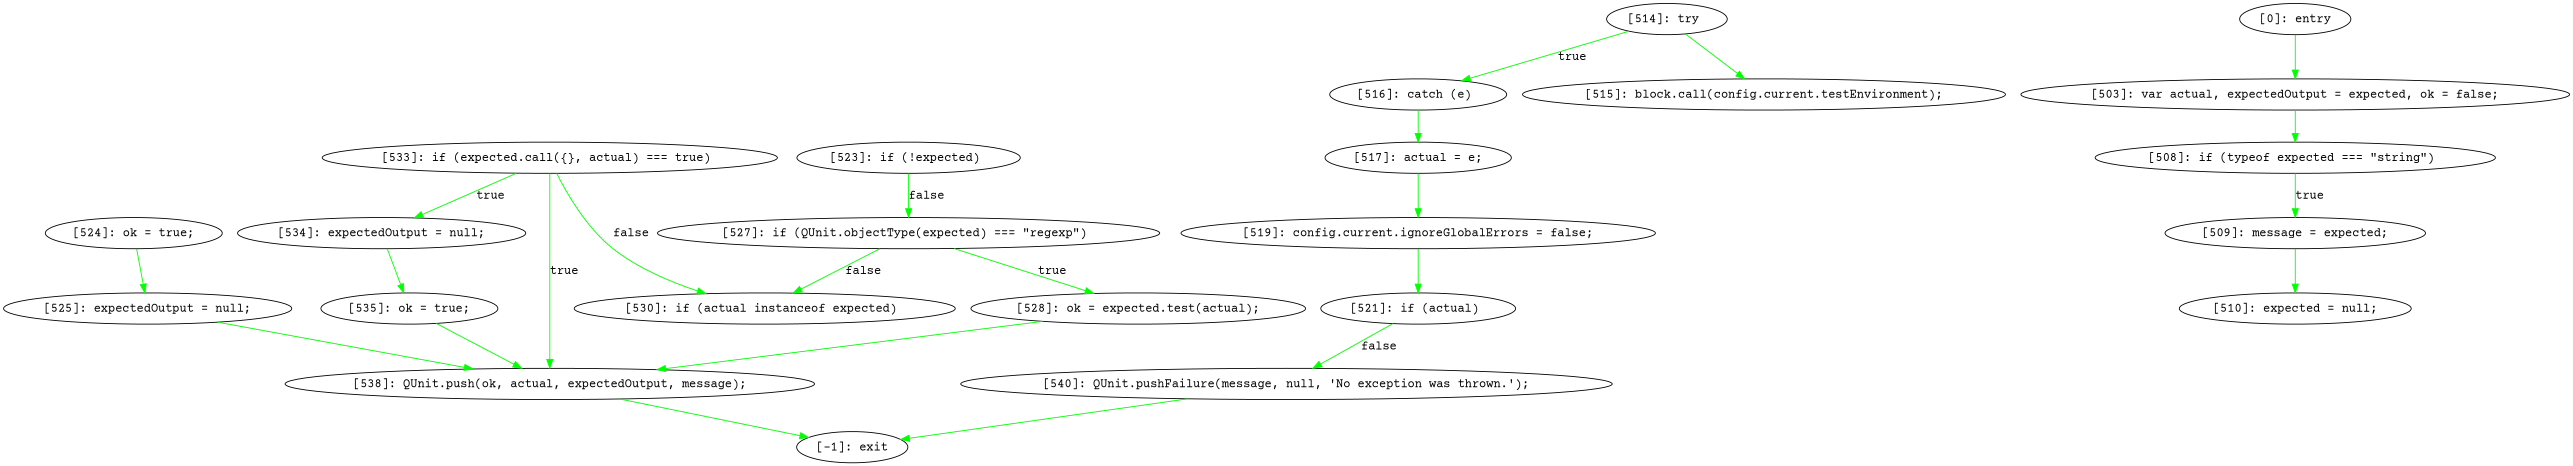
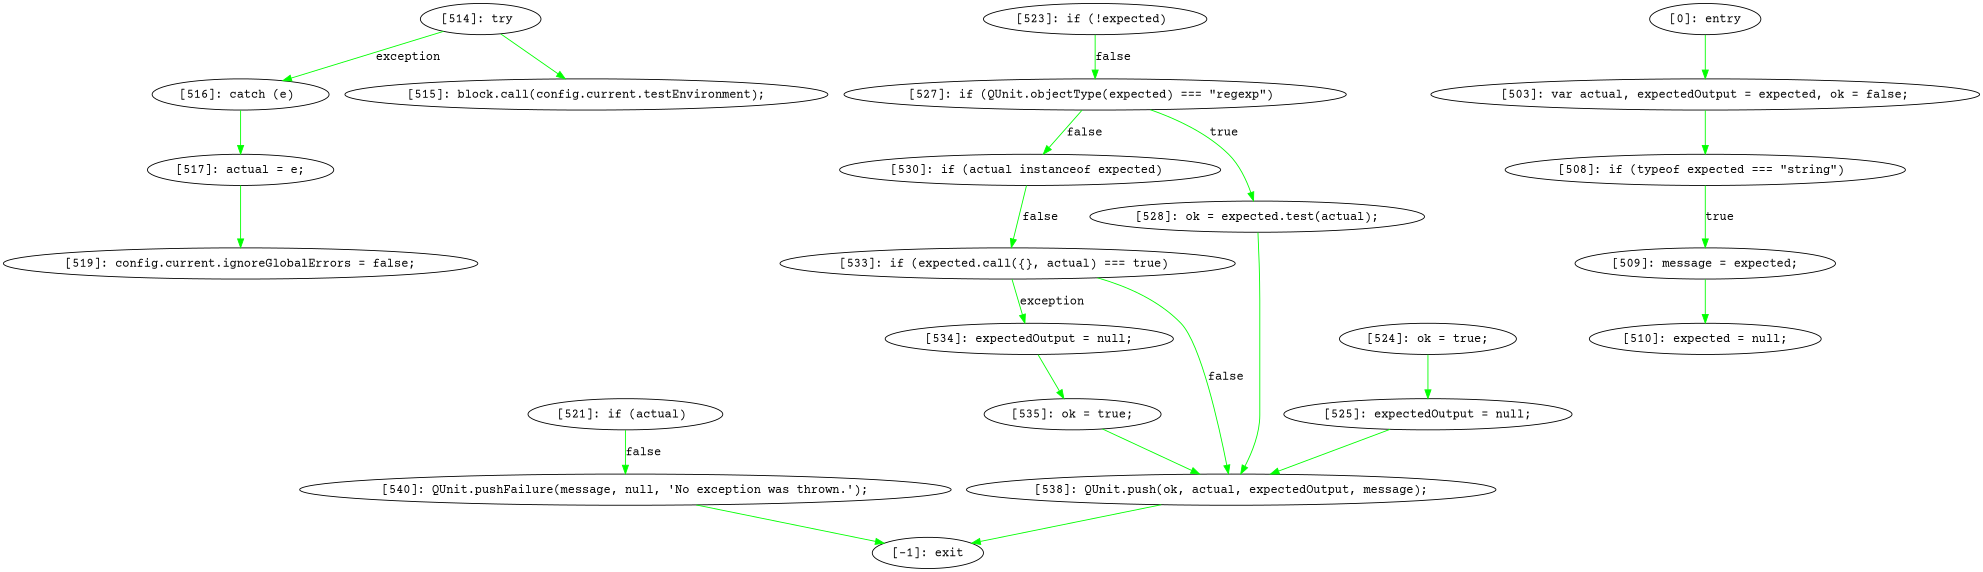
edge "[514]: try" -> "[516]: catch (e)": label "true" -> "exception"
edge "[533]: if (expected.call({}, actual) === true)" -> "[534]: expectedOutput = null;": label "true" -> "exception"
edge "[533]: if (expected.call({}, actual) === true)" -> "[530]: if (actual instanceof expected)": reversed
edge "[519]: config.current.ignoreGlobalErrors = false;" -> "[521]: if (actual)": removed
edge "[533]: if (expected.call({}, actual) === true)" -> "[538]: QUnit.push(ok, actual, expectedOutput, message);": label "true" -> "false"
